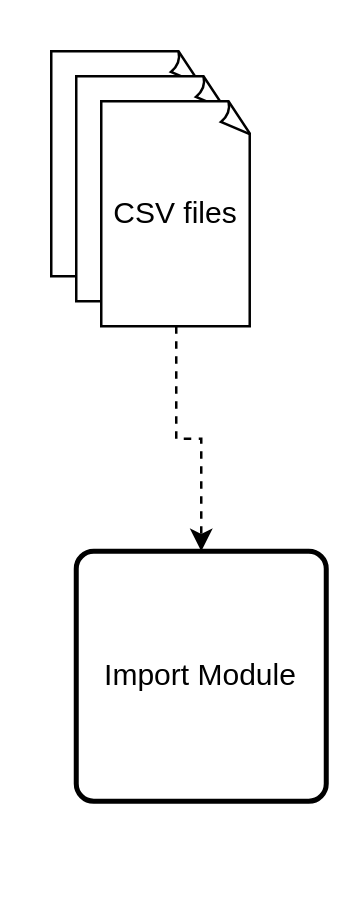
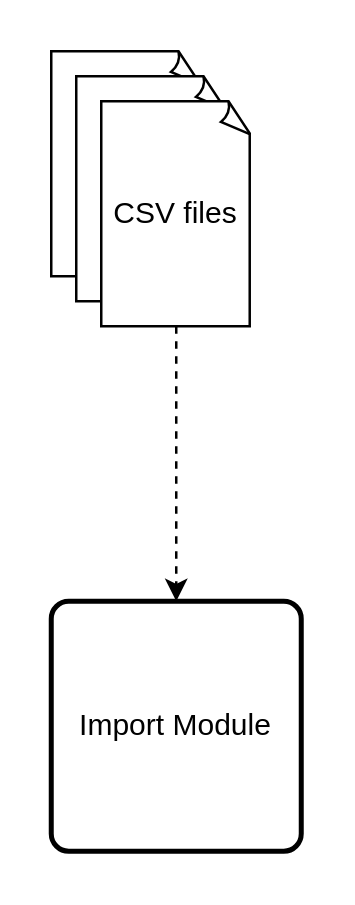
node "Import Module": moved (201, 676) -> (176, 726)
